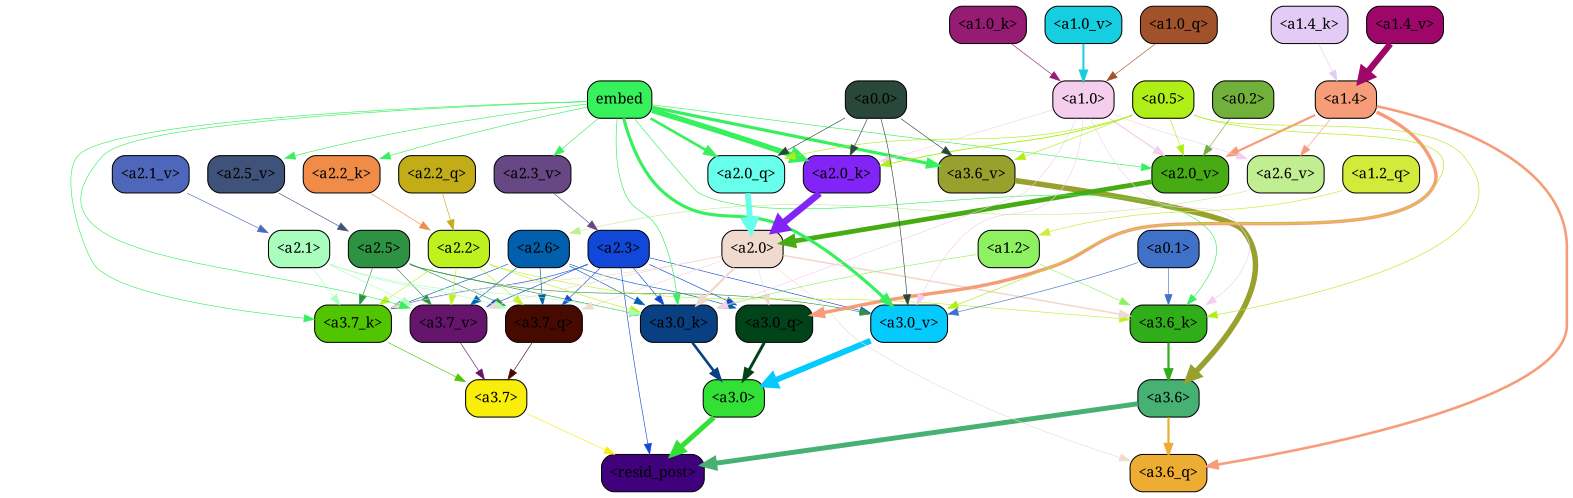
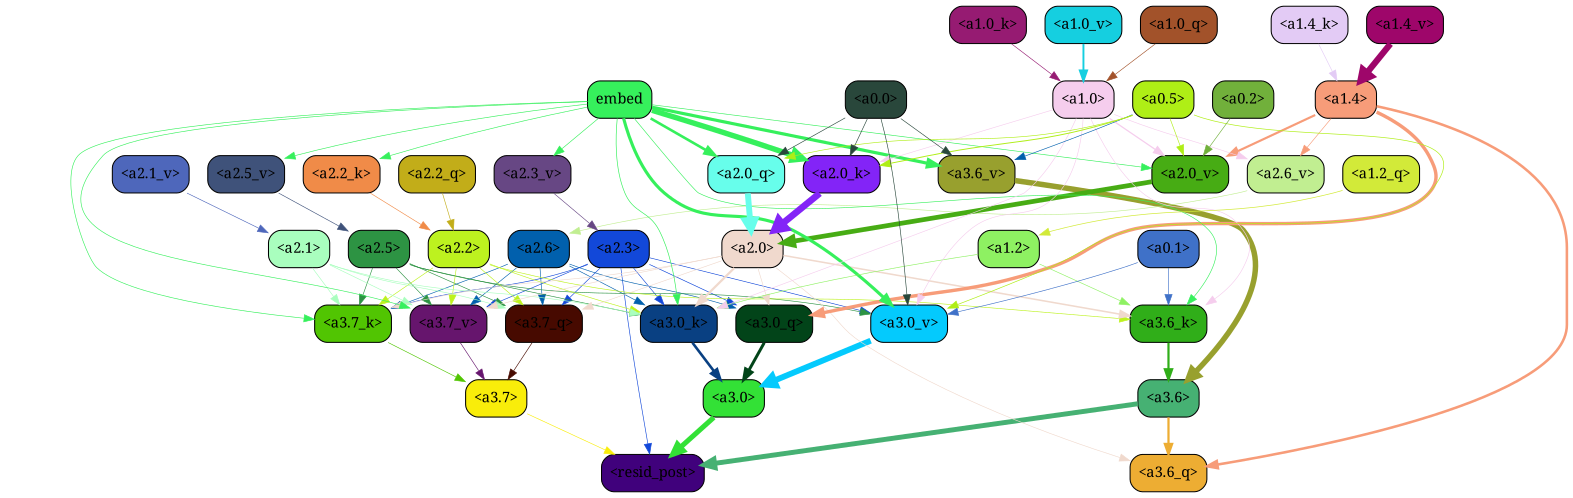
edge "<a0.5>" -> "<a3.6_v>": color #afee16 -> #0160ad
edge "<a0.5>" -> "<a3.6_k>": removed
